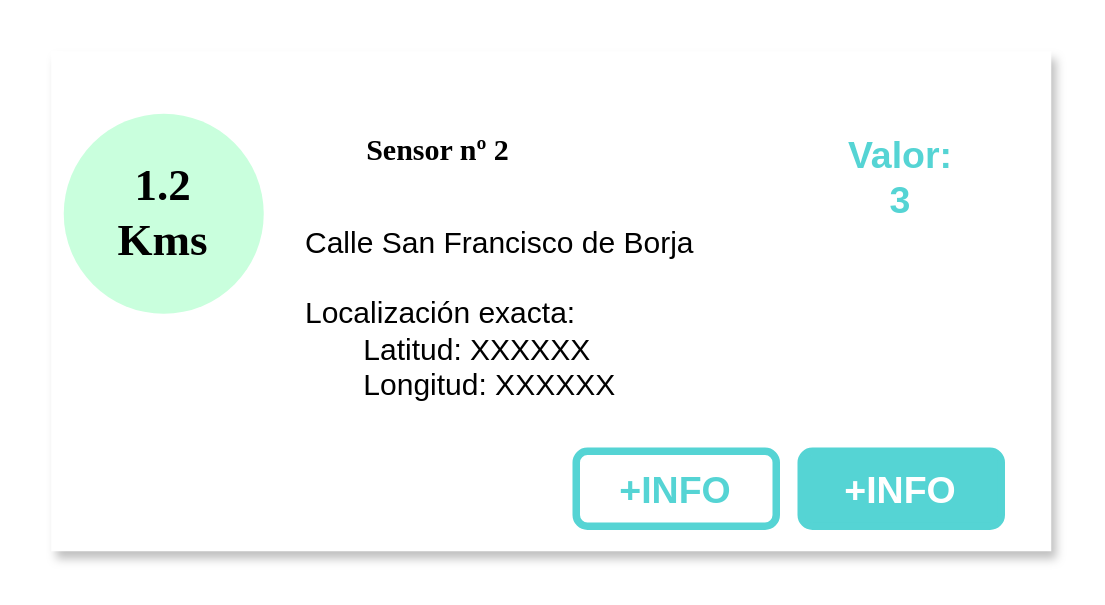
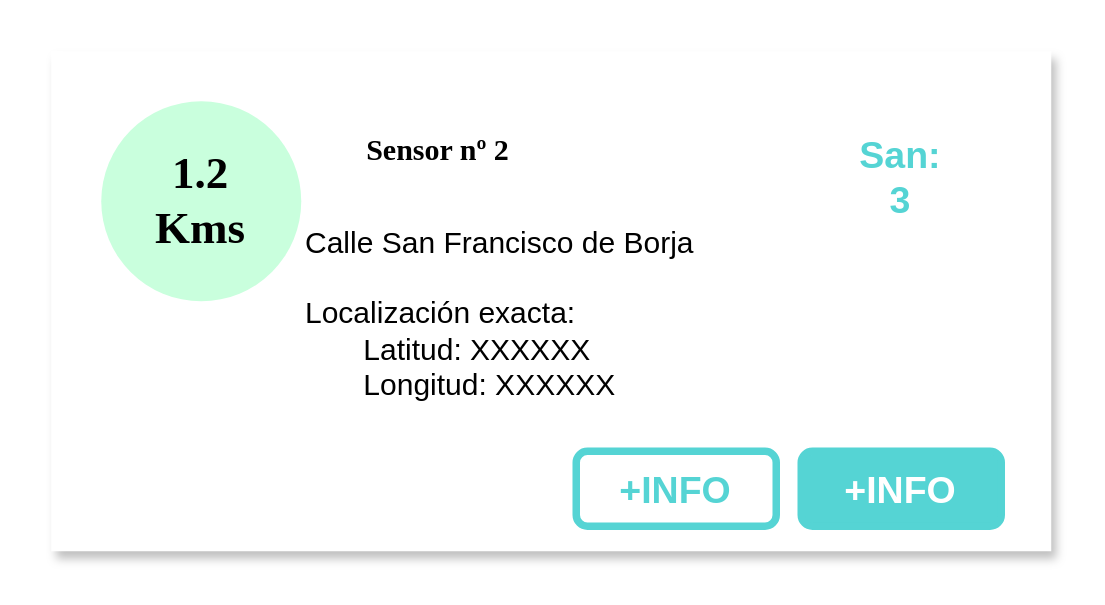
node "Valor: 3": label "Valor: 3" -> "San: 3"
node "1.2 Kms": moved (164, 214) -> (201, 201)
